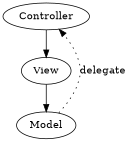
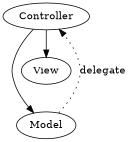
edge "View" -> "Model": now "Controller" -> "Model"
